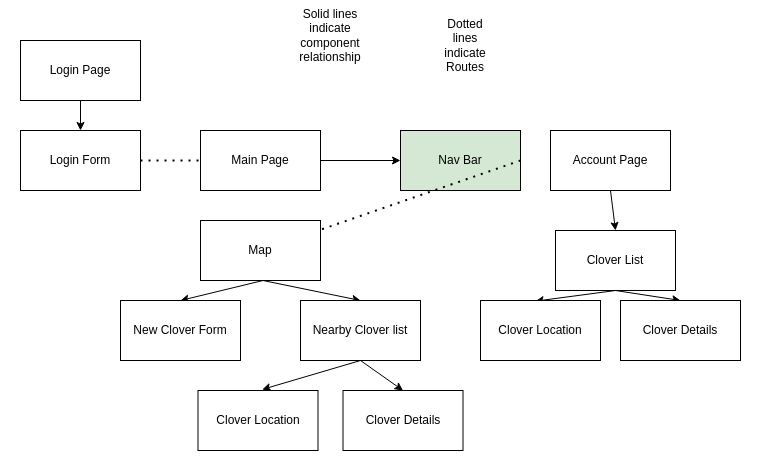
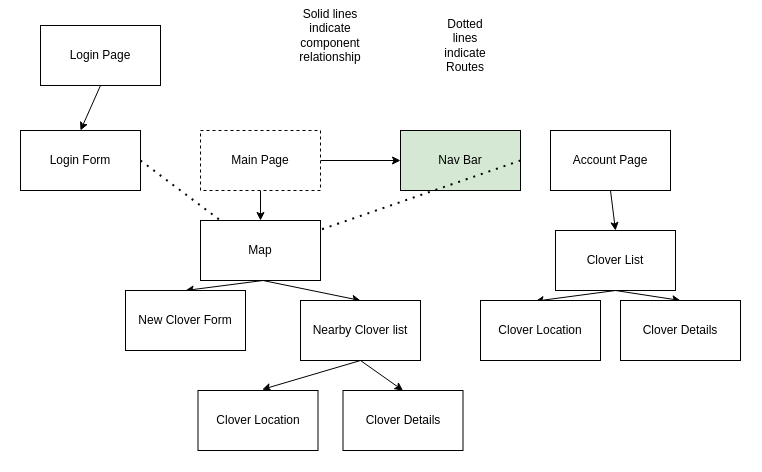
node "Login Page": moved (81, 71) -> (101, 56)
edge "Login Form" -- "Main Page": now "Login Form" -- "Map"
node "Main Page": style solid -> dashed
edge "Main Page" -> "Map": added
node "New Clover Form": moved (181, 331) -> (186, 321)
